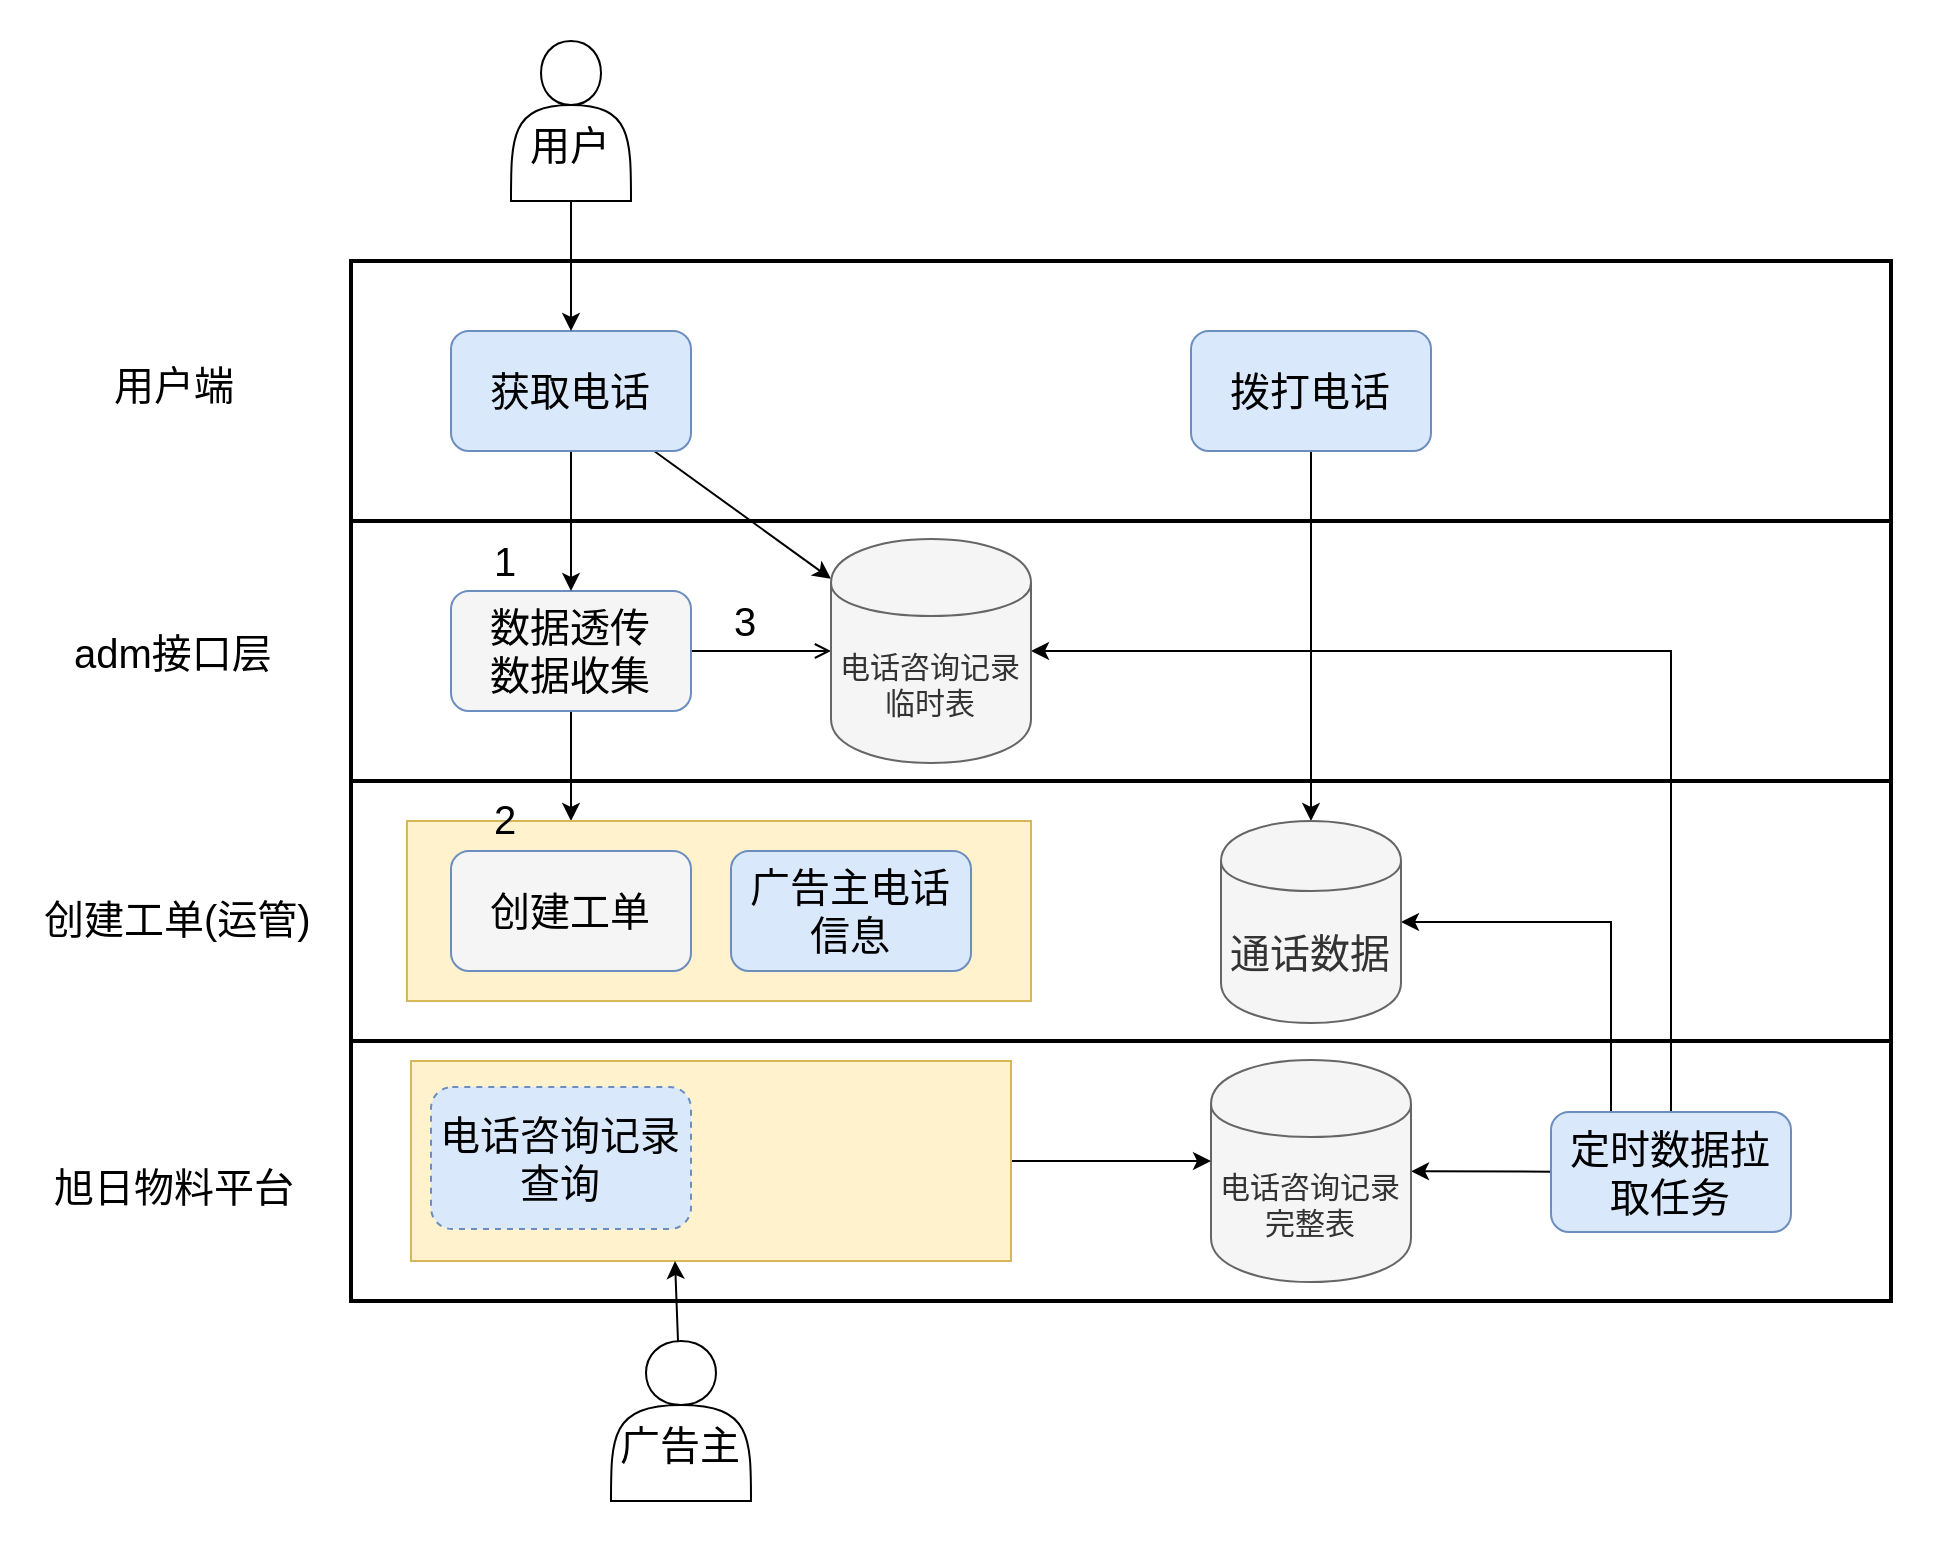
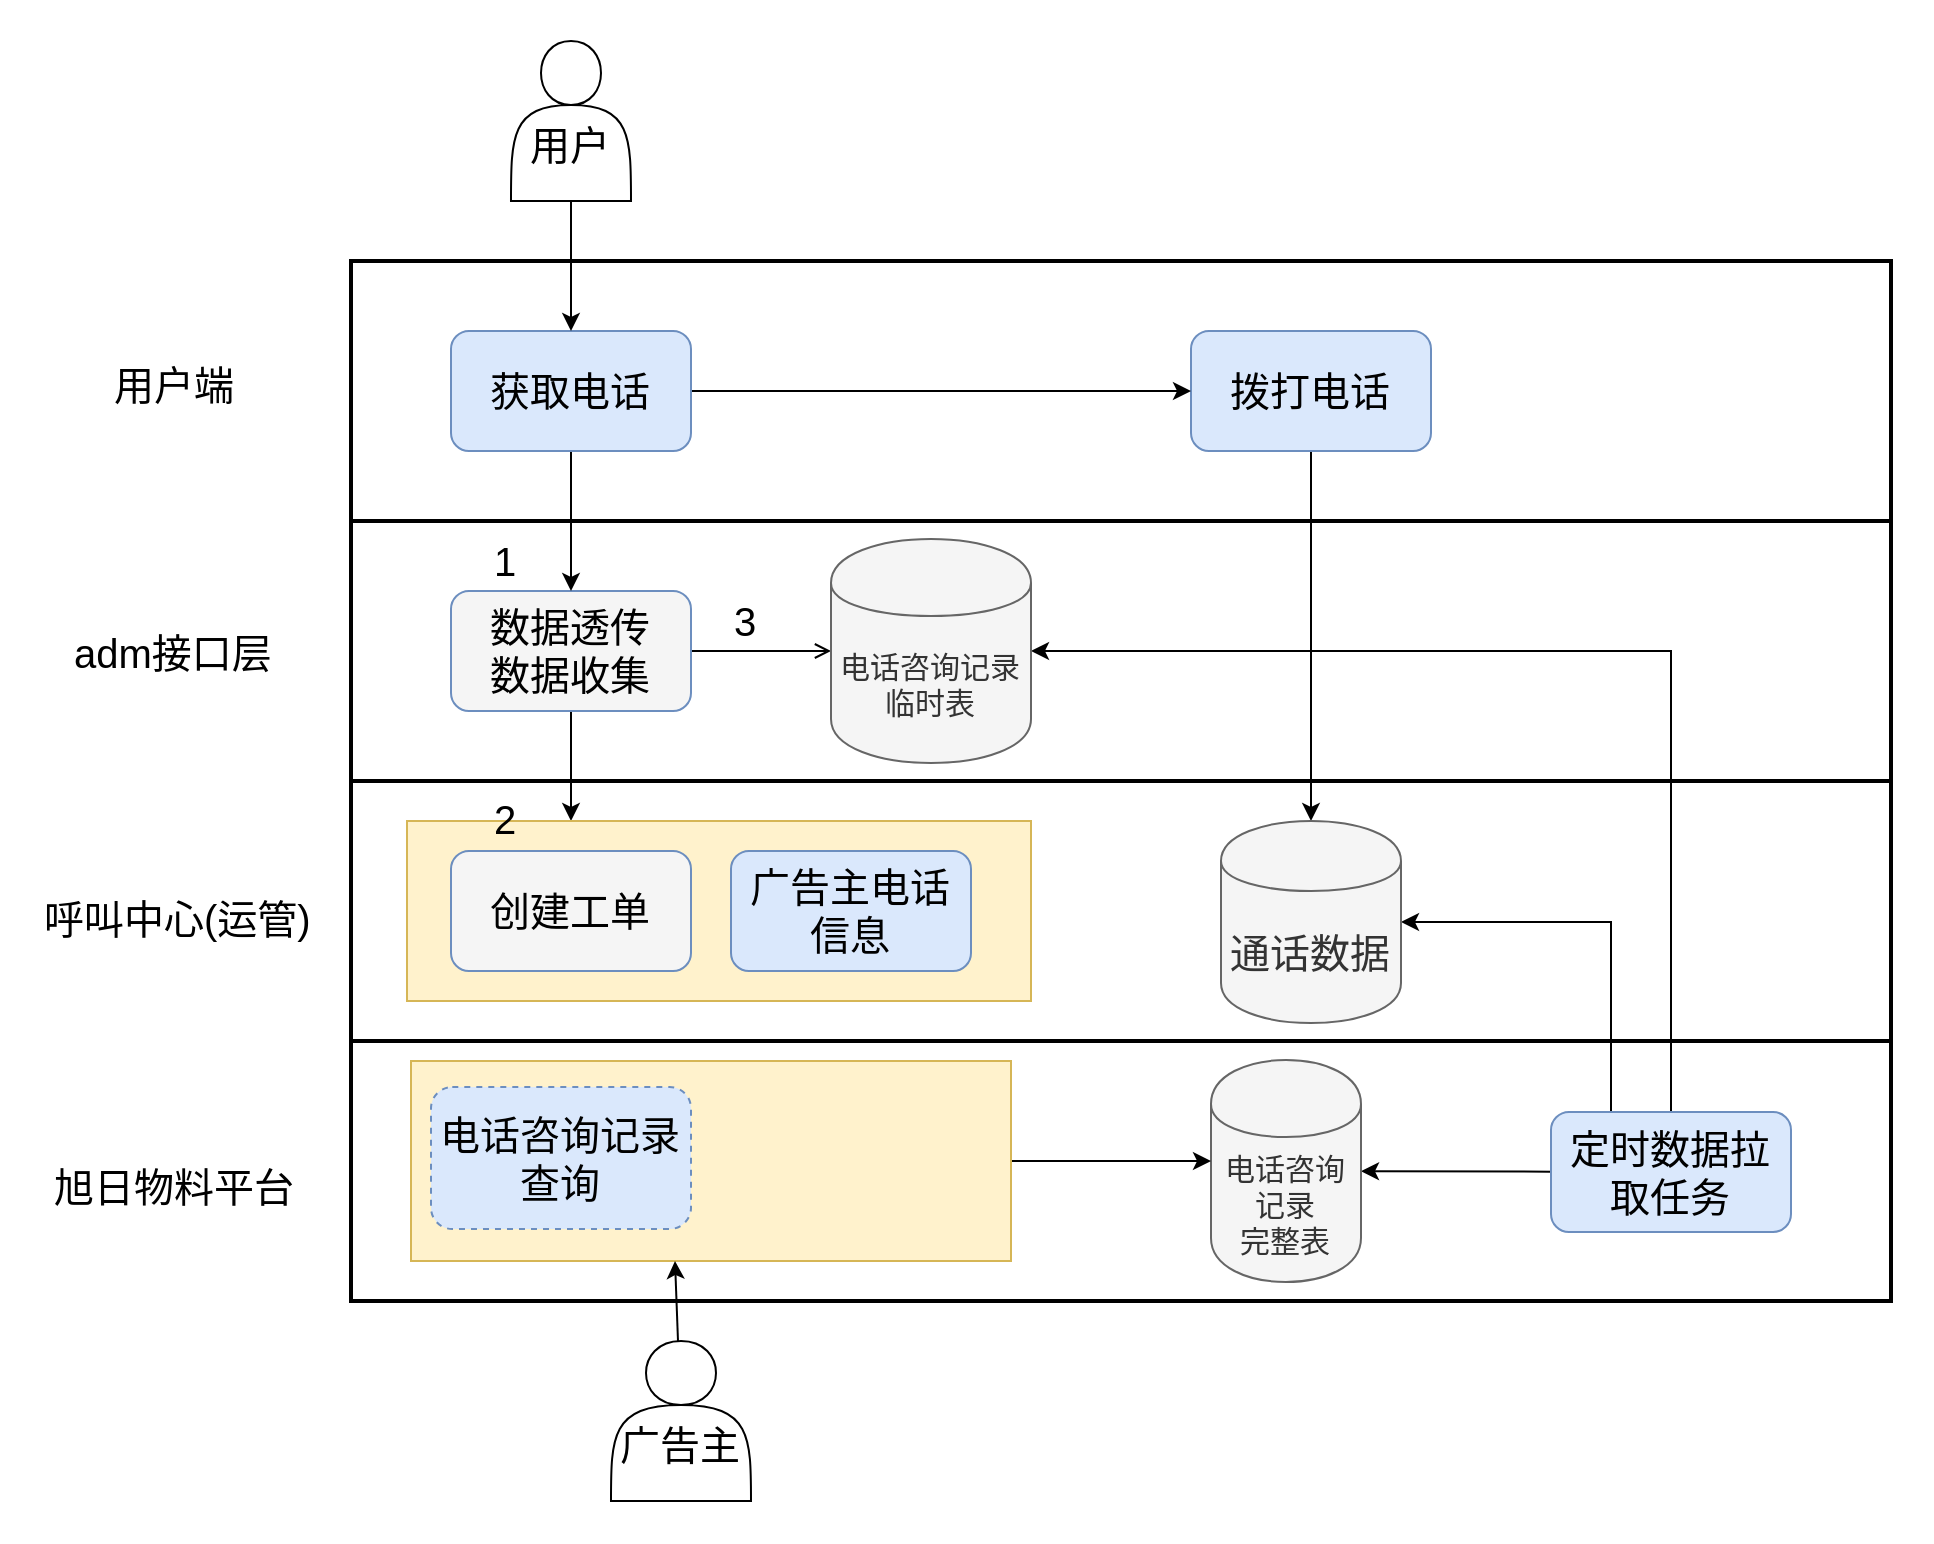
edge "获取电话" -> "电话咨询记录 临时表": now "获取电话" -> "拨打电话"
node "创建工单(运管)": label "创建工单(运管)" -> "呼叫中心(运管)"
node "电话咨询记录 完整表": size 200x222 -> 150x222
